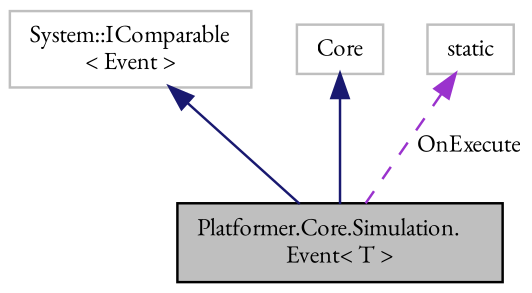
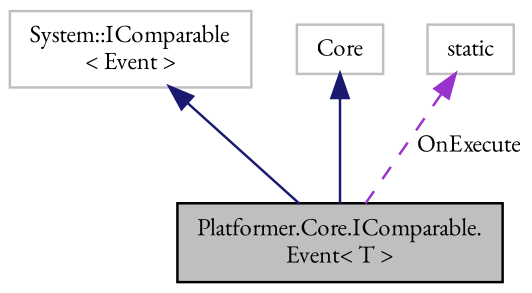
node "Platformer.Core.Simulation. Event< T >": label "Platformer.Core.Simulation. Event< T >" -> "Platformer.Core.IComparable. Event< T >"
